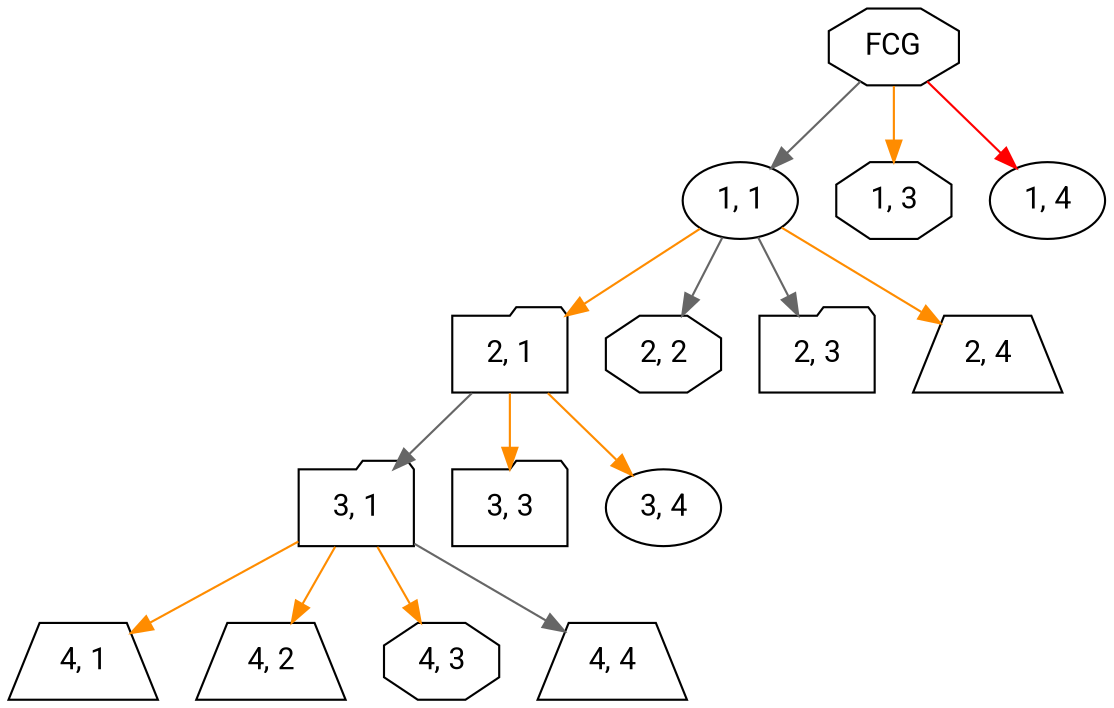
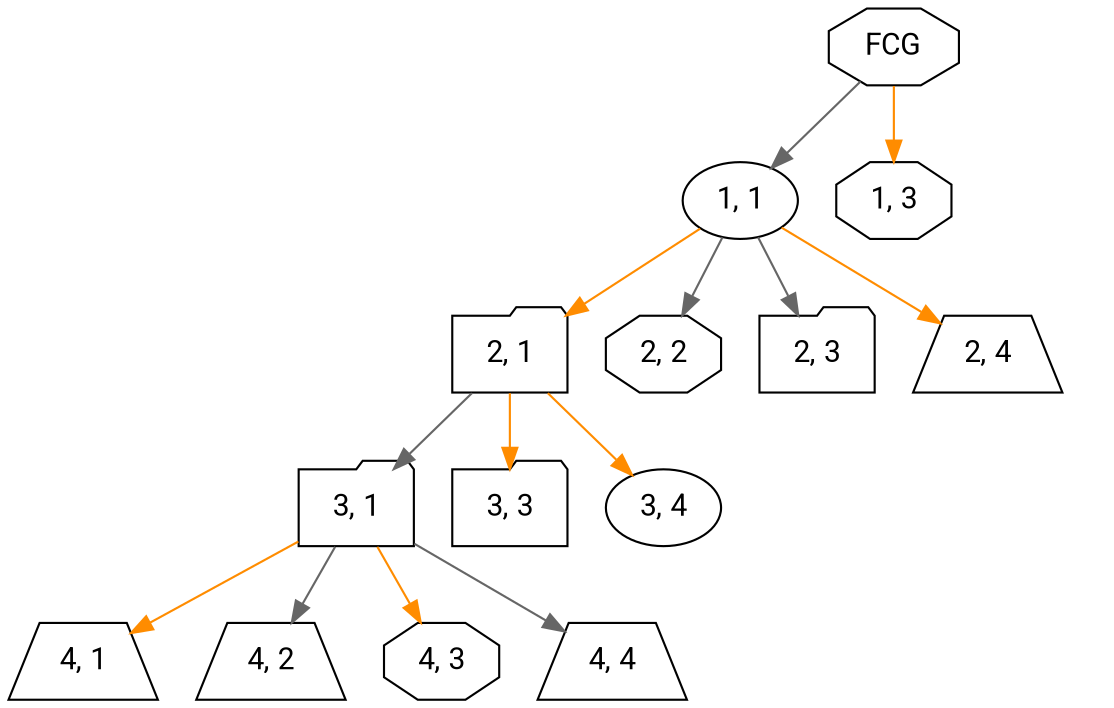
node "1, 4": removed
edge "3, 1" -> "4, 2": color darkorange -> gray40
